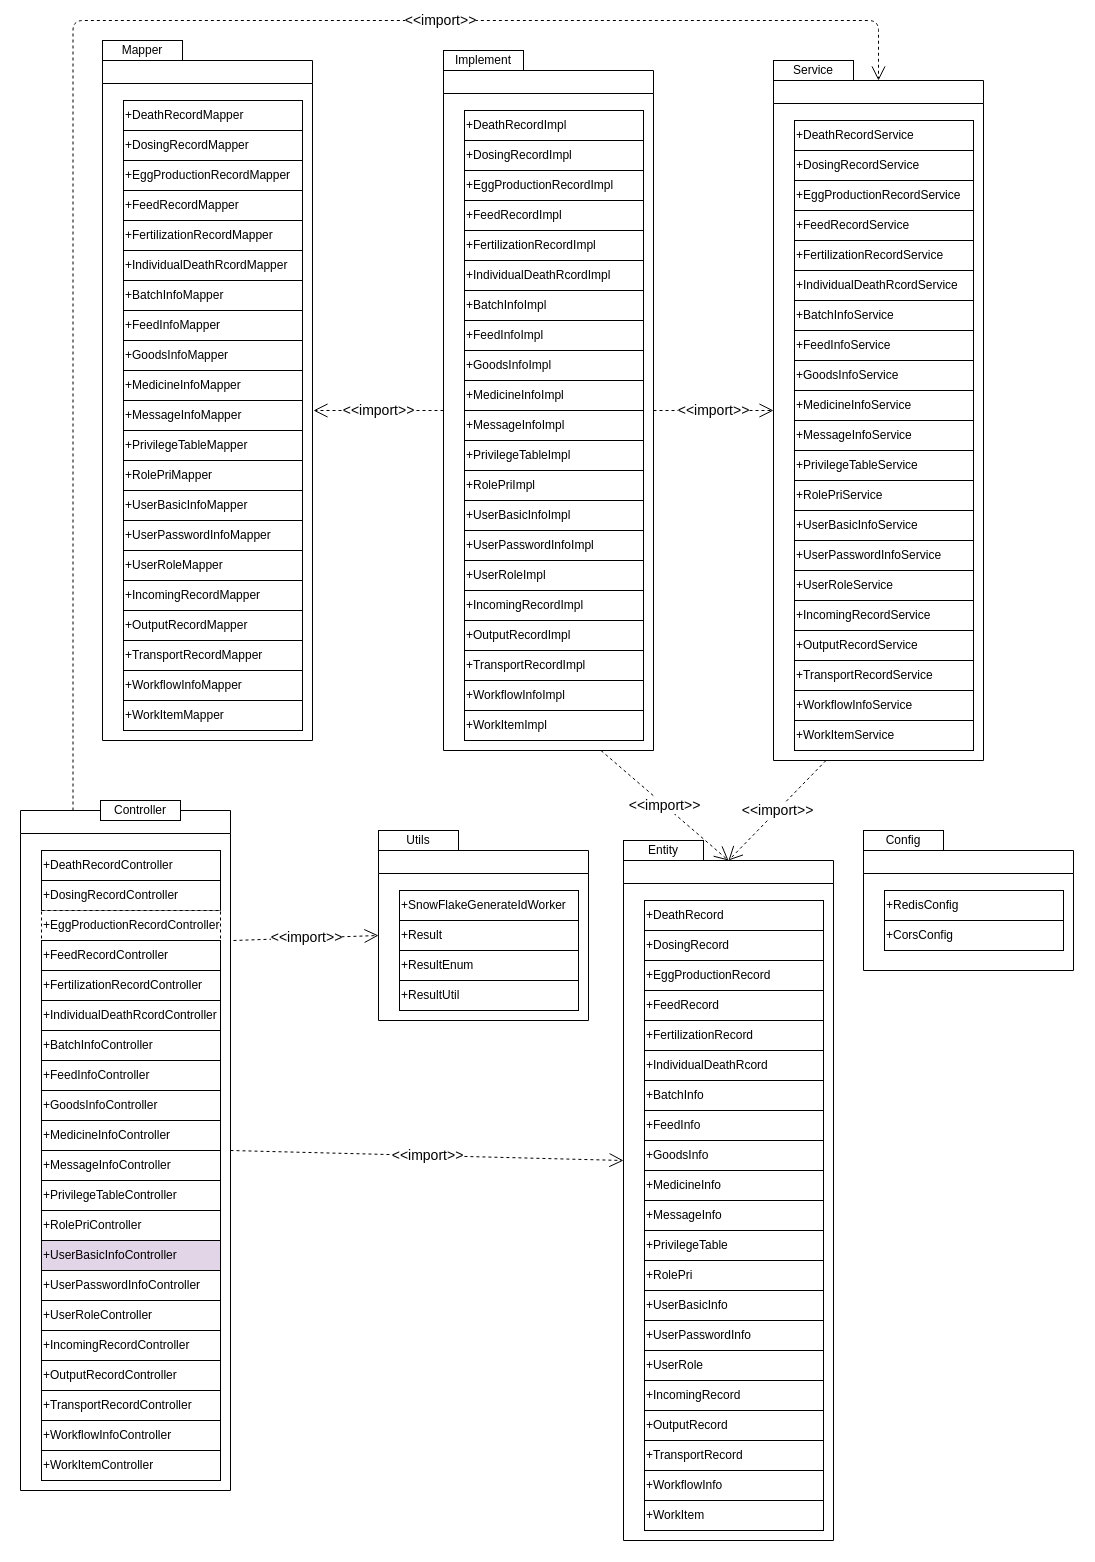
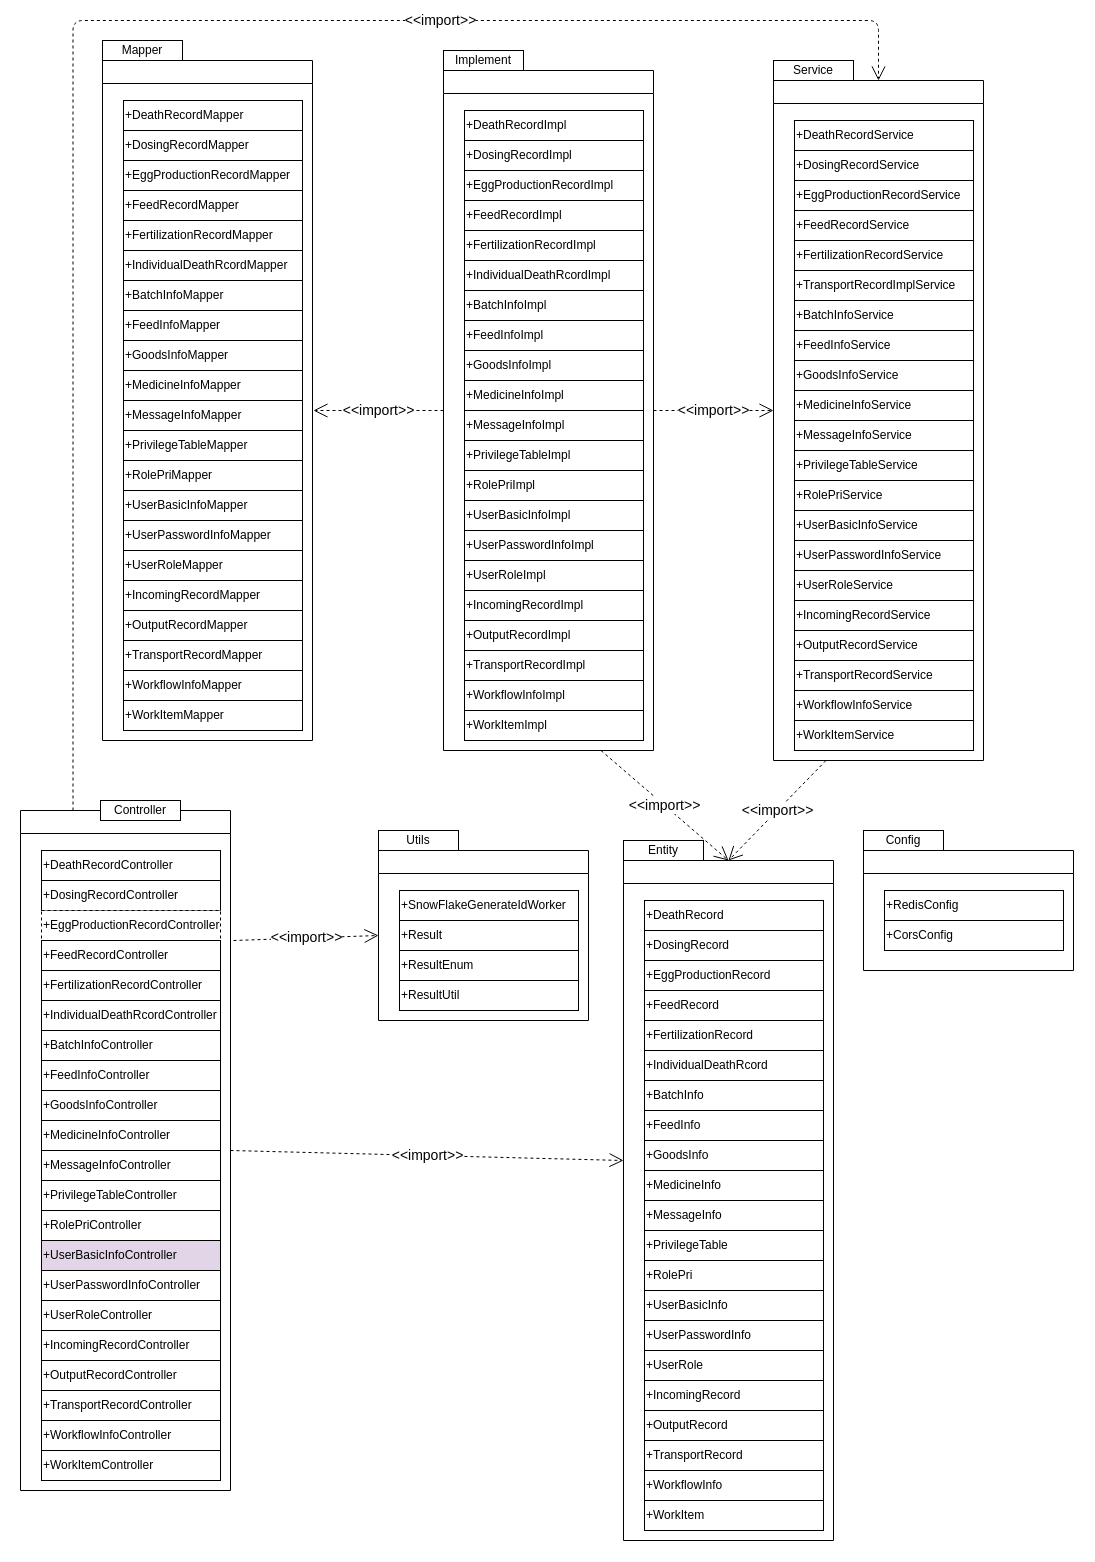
node "+IndividualDeathRcordService": label "+IndividualDeathRcordService" -> "+TransportRecordImplService"
